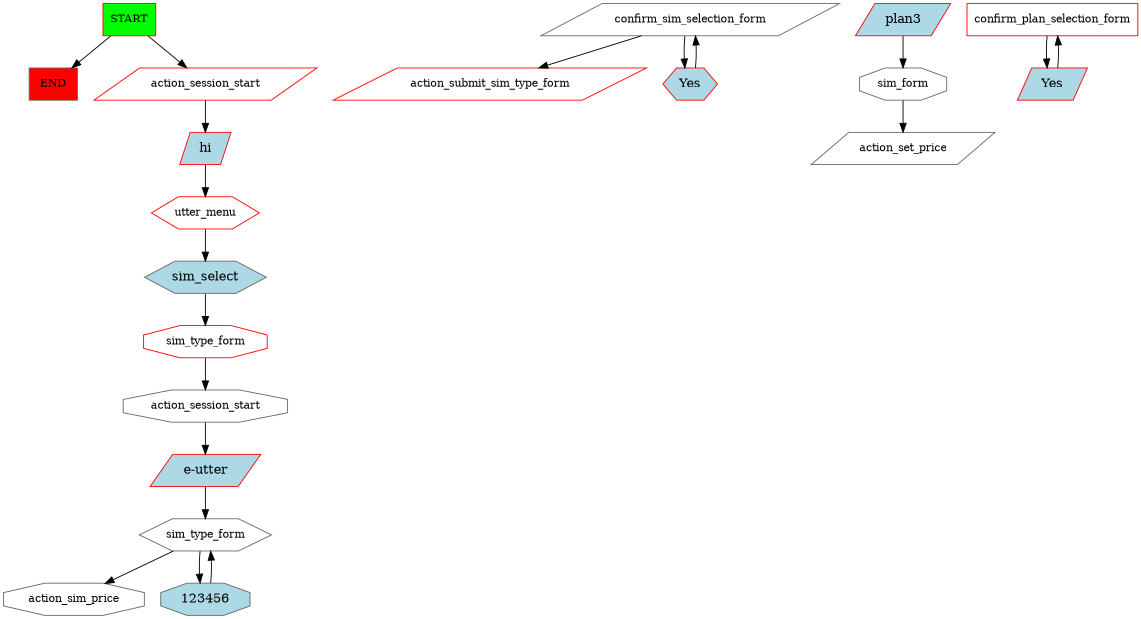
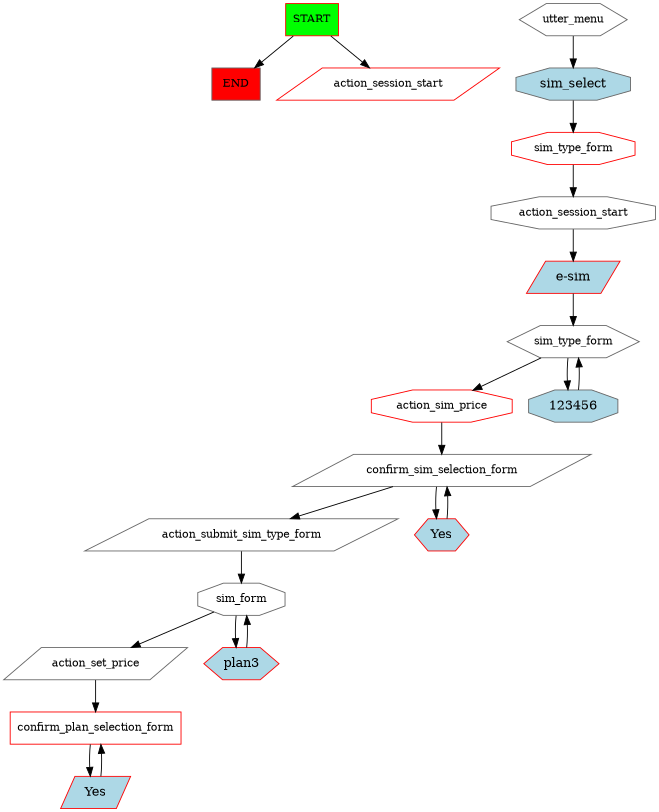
node "plan3": shape parallelogram -> hexagon
node "action_submit_sim_type_form": color red -> gray40
node "hi": removed
node "utter_menu": color red -> gray40
node "sim_select": shape hexagon -> octagon
edge "action_sim_price" -> "confirm_sim_selection_form": added
node "e-utter": label "e-utter" -> "e-sim"
edge "action_submit_sim_type_form" -> "sim_form": added
node "action_sim_price": color gray40 -> red
edge "sim_form" -> "plan3": added
edge "action_set_price" -> "confirm_plan_selection_form": added
